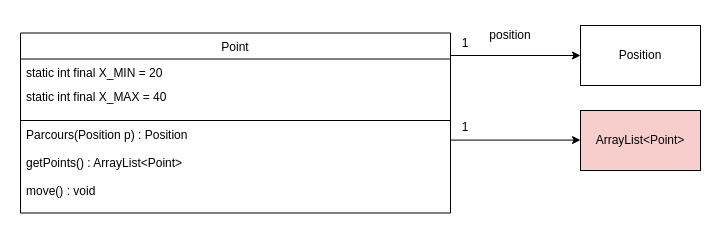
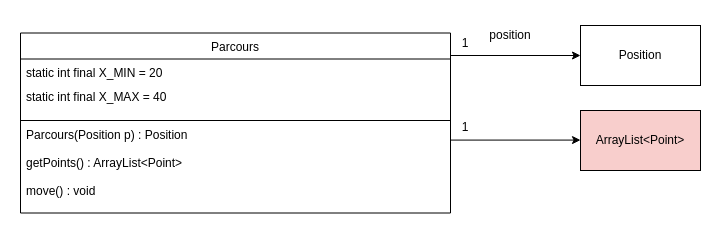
node "Point": label "Point" -> "Parcours"
